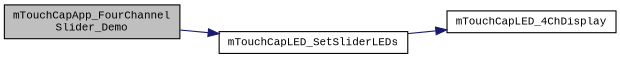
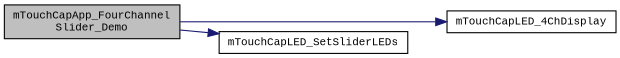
edge "mTouchCapLED_SetSliderLEDs" -> "mTouchCapLED_4ChDisplay": now "mTouchCapApp_FourChannel Slider_Demo" -> "mTouchCapLED_4ChDisplay"
